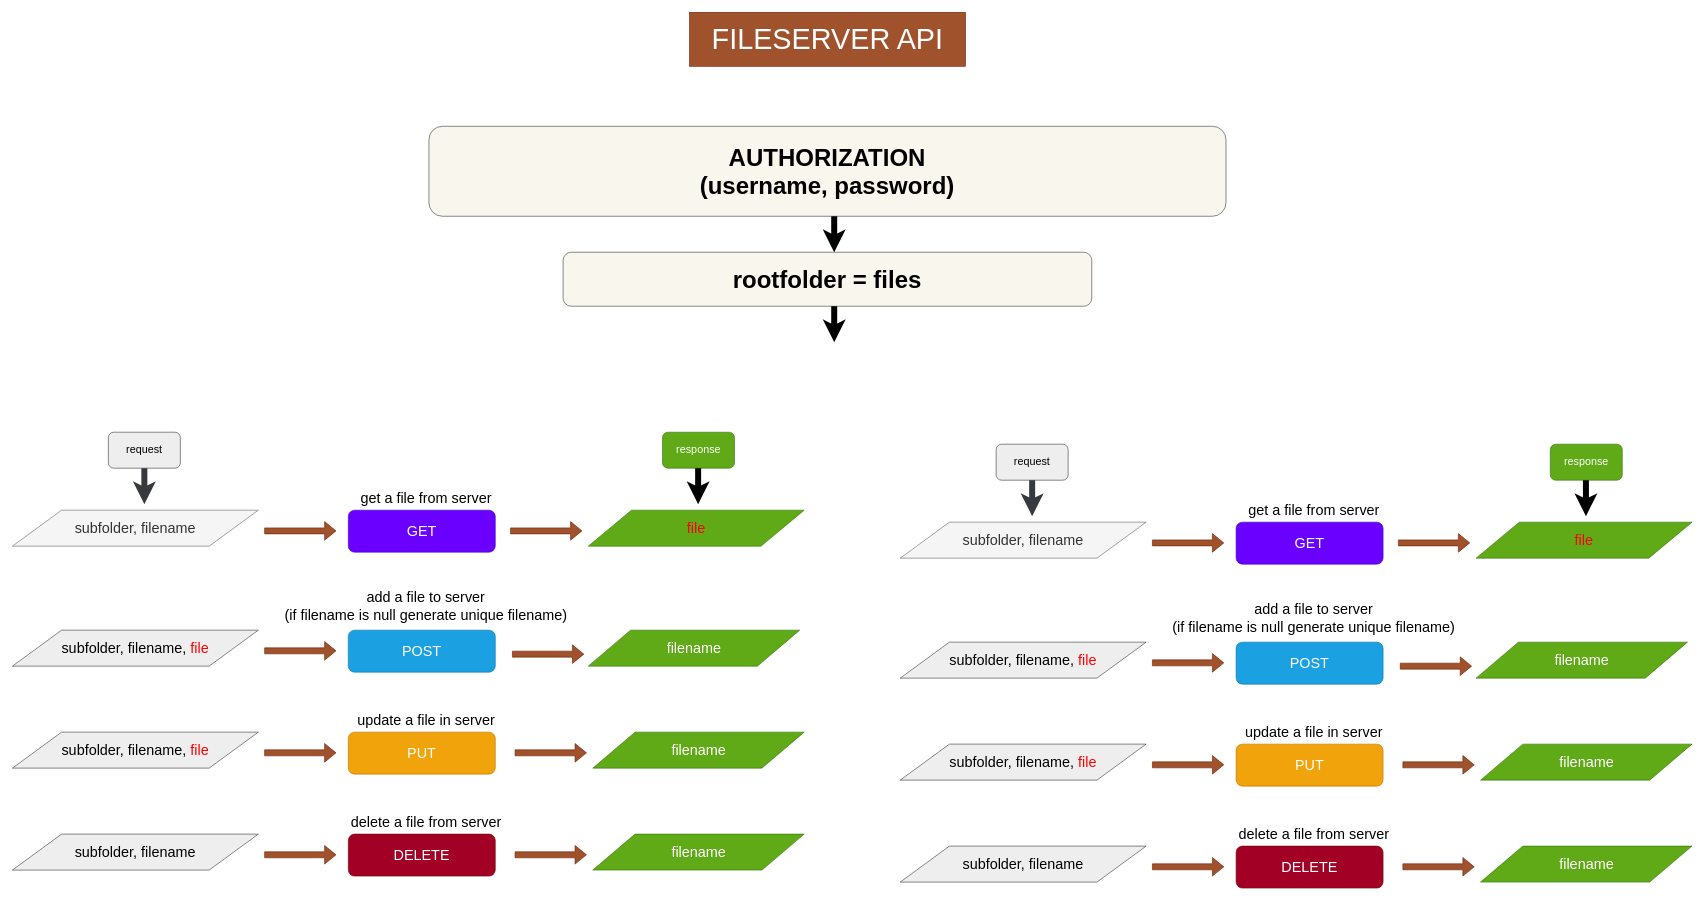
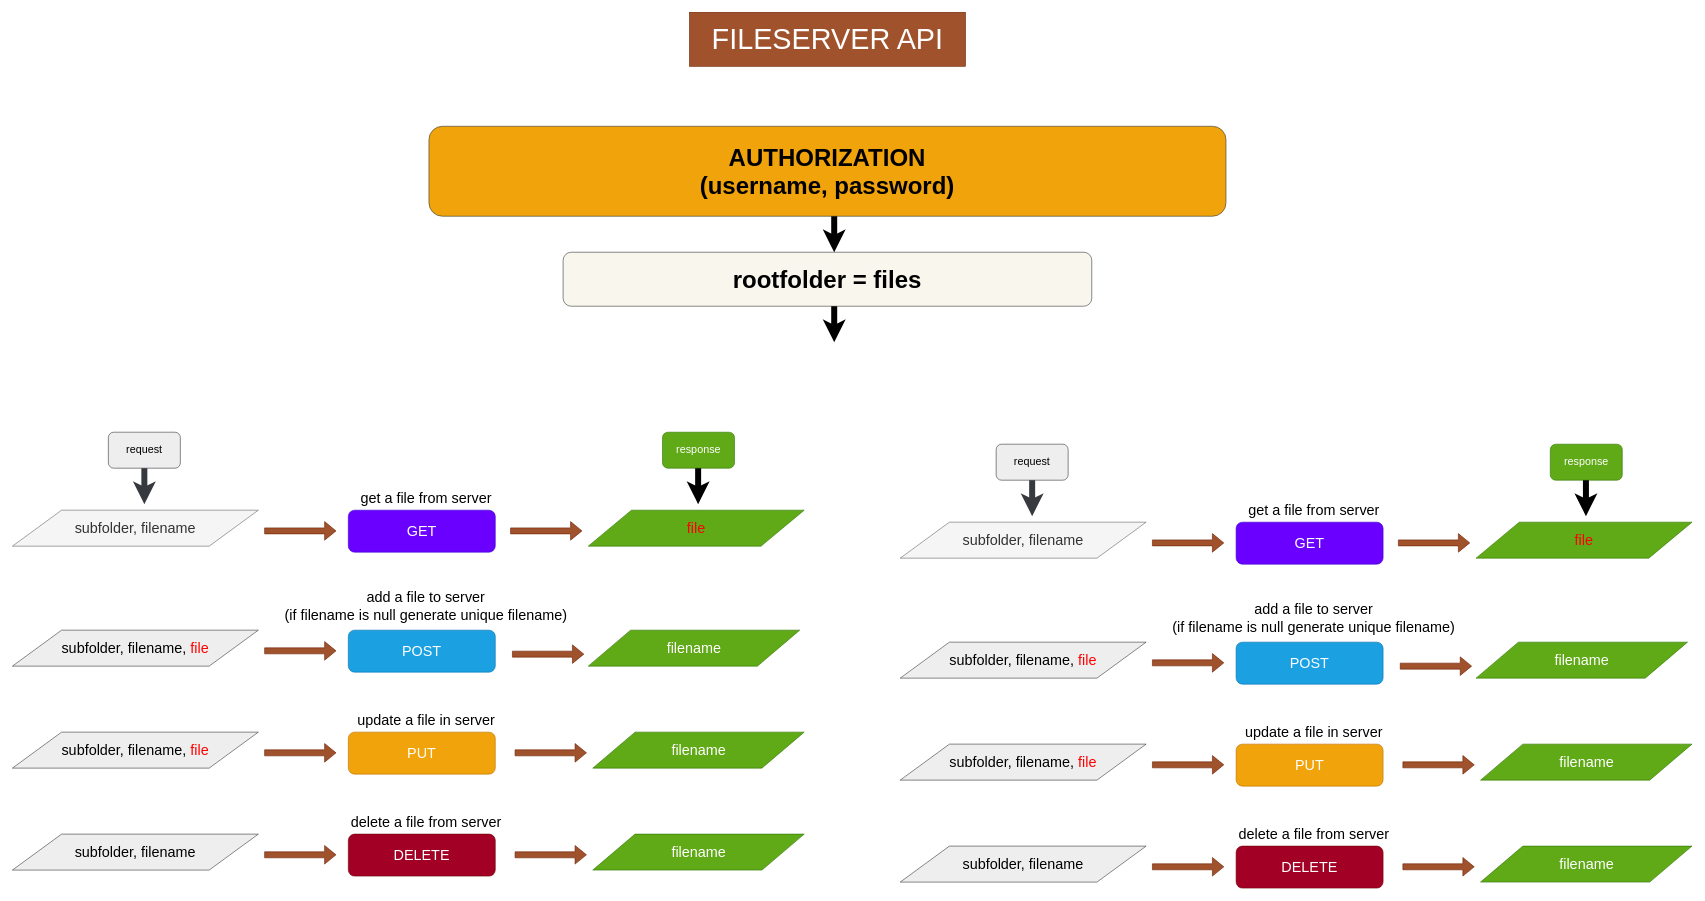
node "AUTHORIZATION (username, password)": fillcolor #f9f7ed -> #f0a30a
